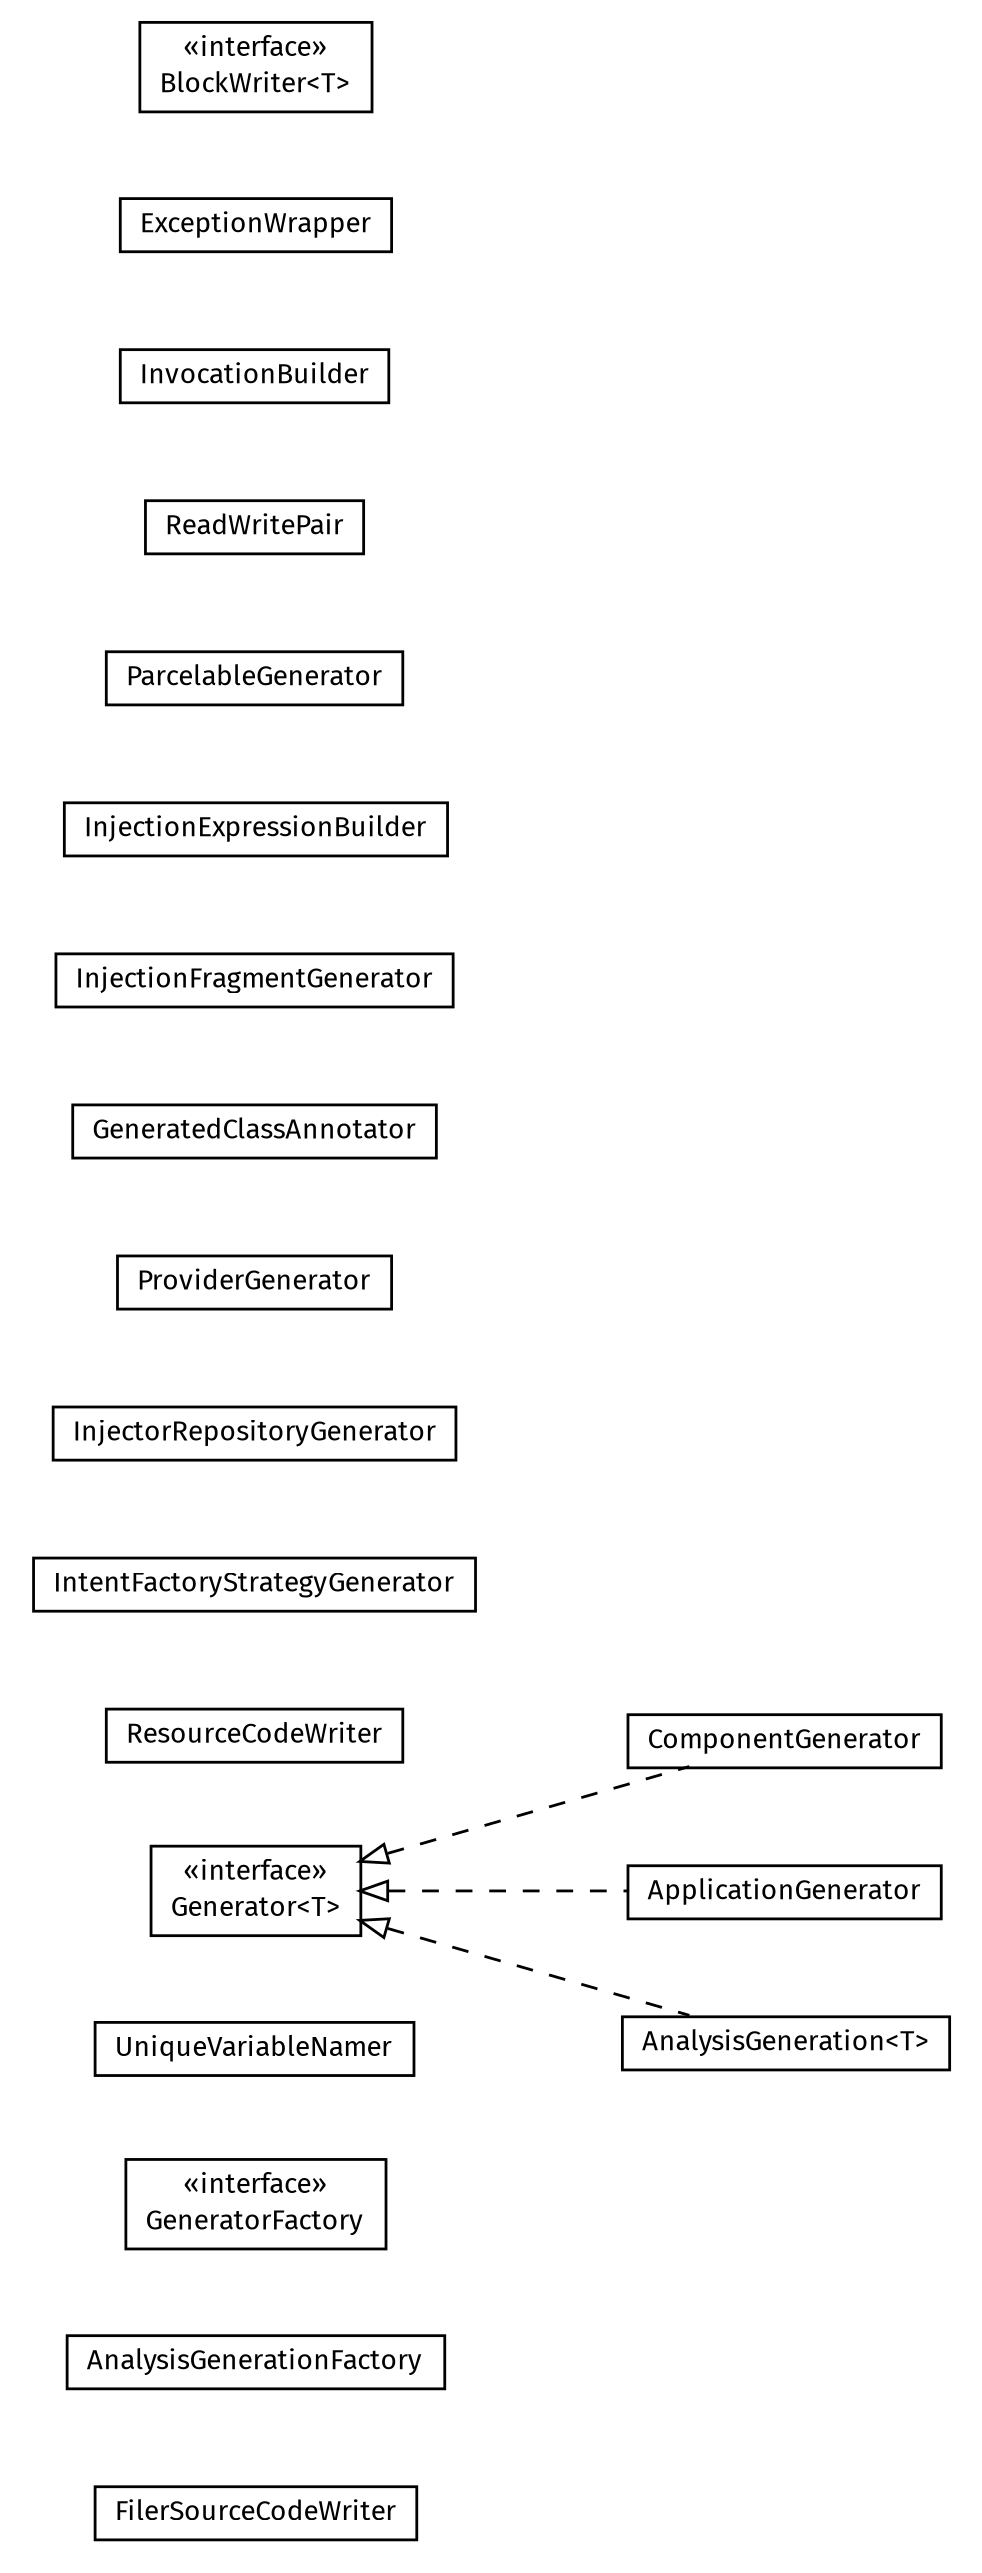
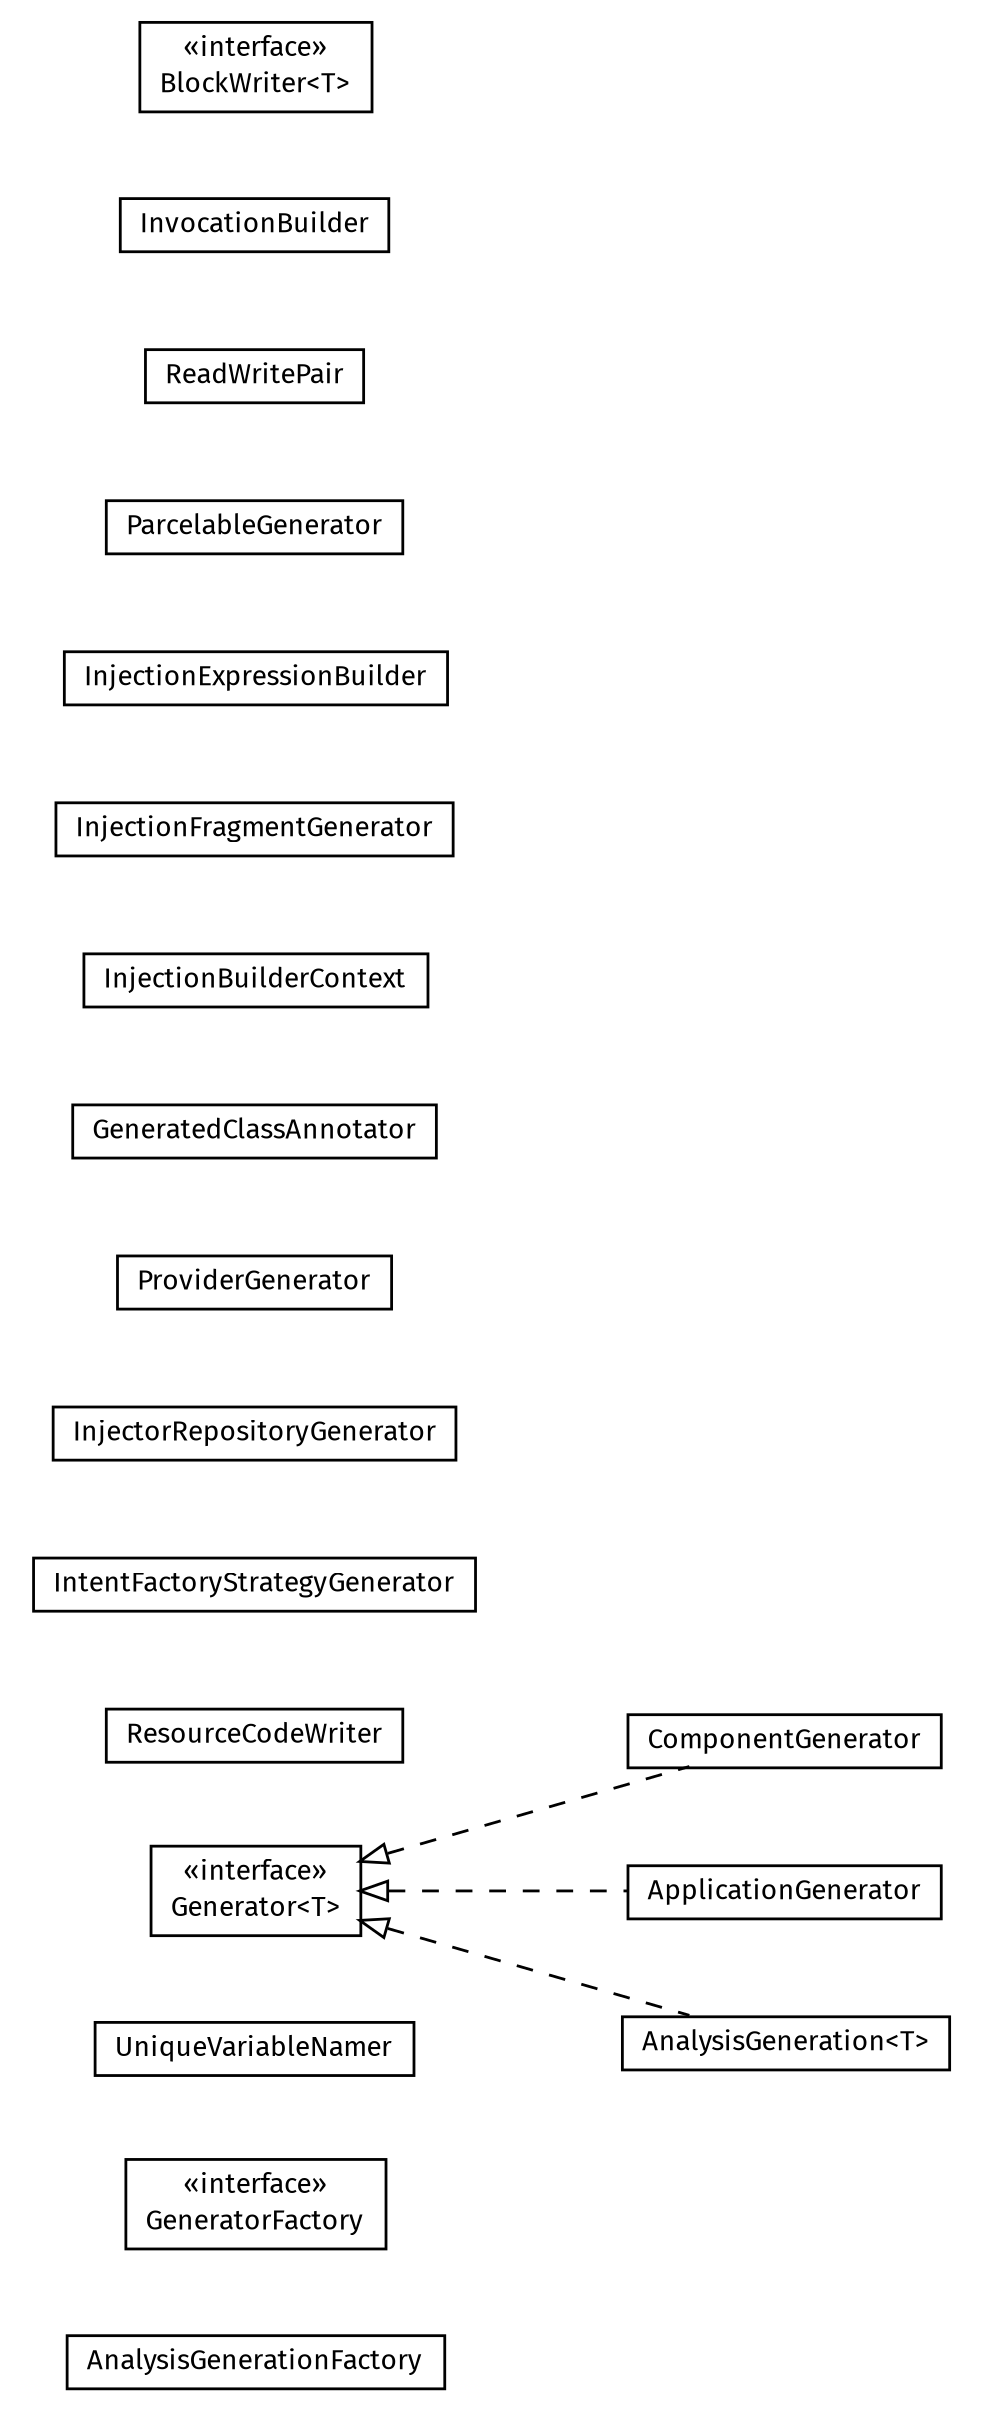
node "ExceptionWrapper": removed
node "InjectionBuilderContext": added
node "FilerSourceCodeWriter": removed
